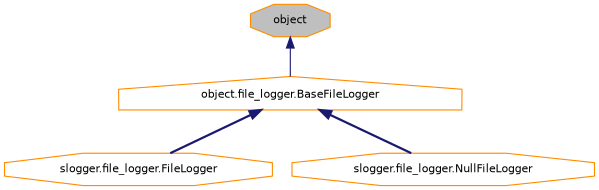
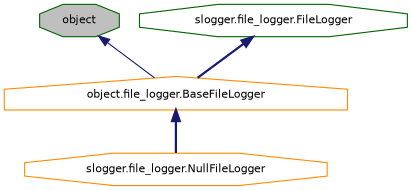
node "object": color darkorange -> darkgreen
edge "slogger.file_logger.FileLogger" -> "object.file_logger.BaseFileLogger": reversed
node "slogger.file_logger.FileLogger": color darkorange -> darkgreen
